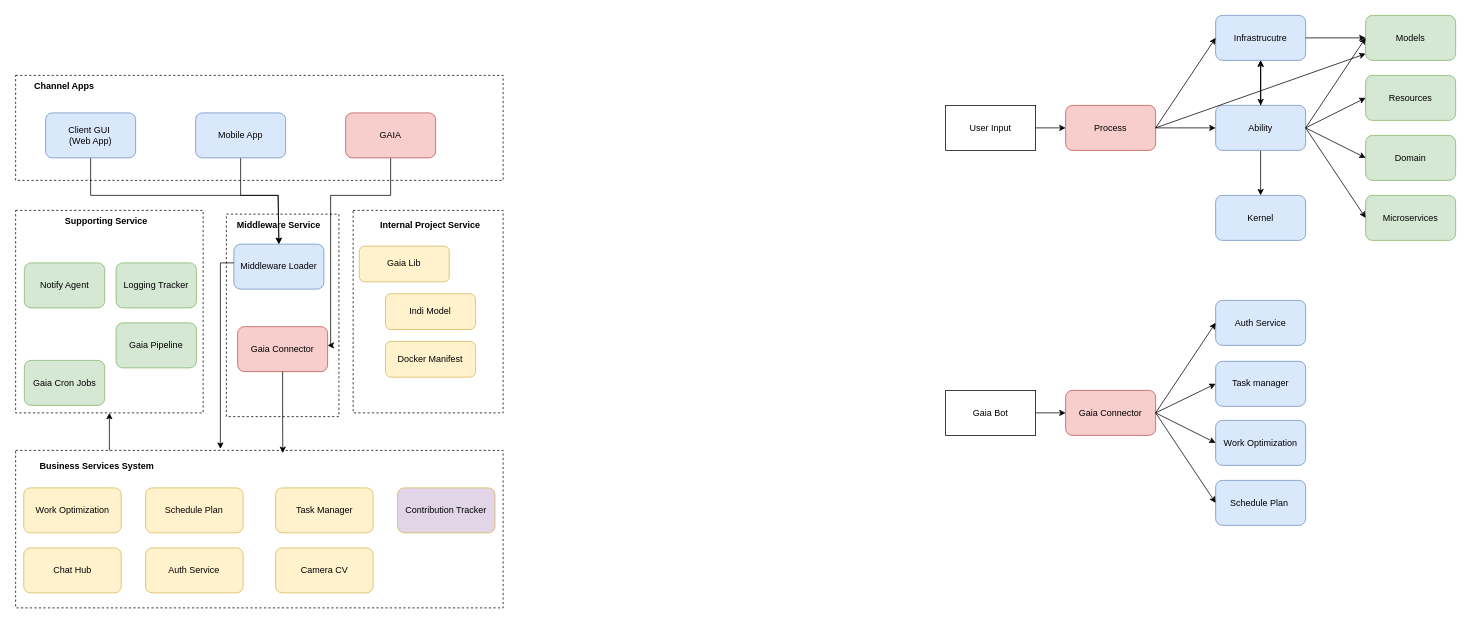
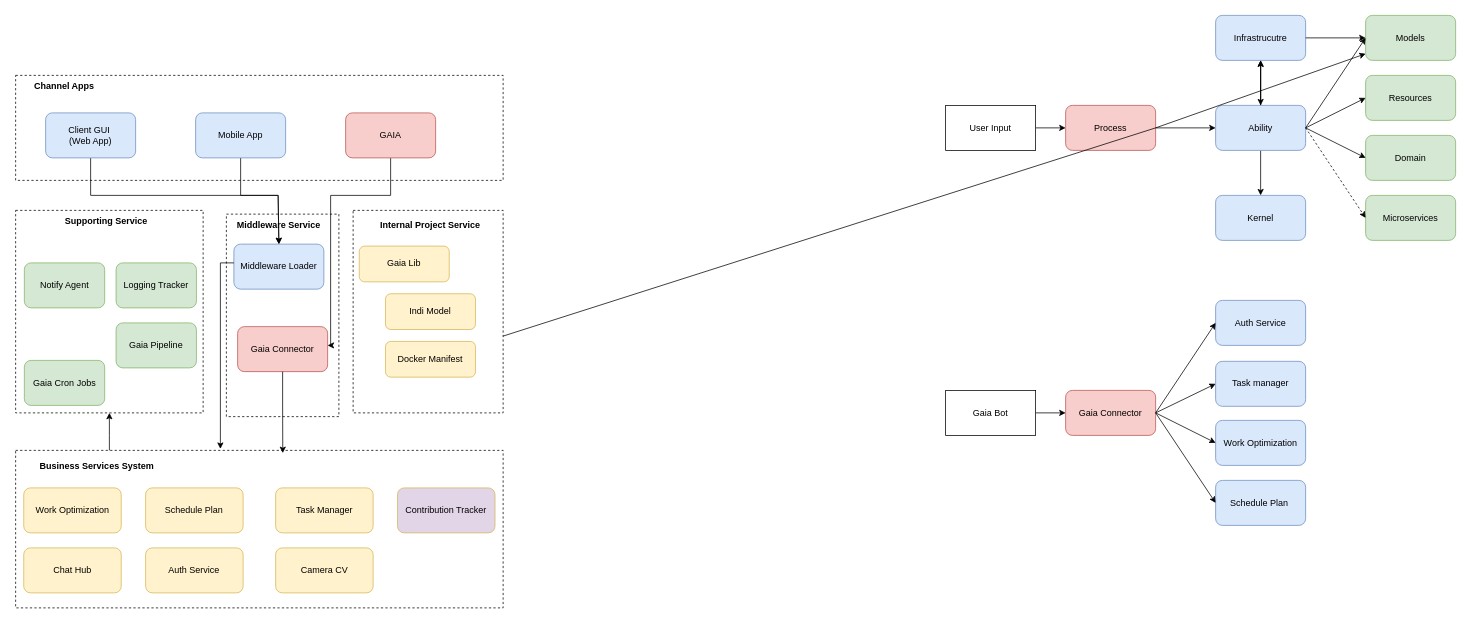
edge "Process" -> "Infrastrucutre": now "Process" -> "Docker Manifest"
edge "Ability" -> "Microservices": style solid -> dashed
